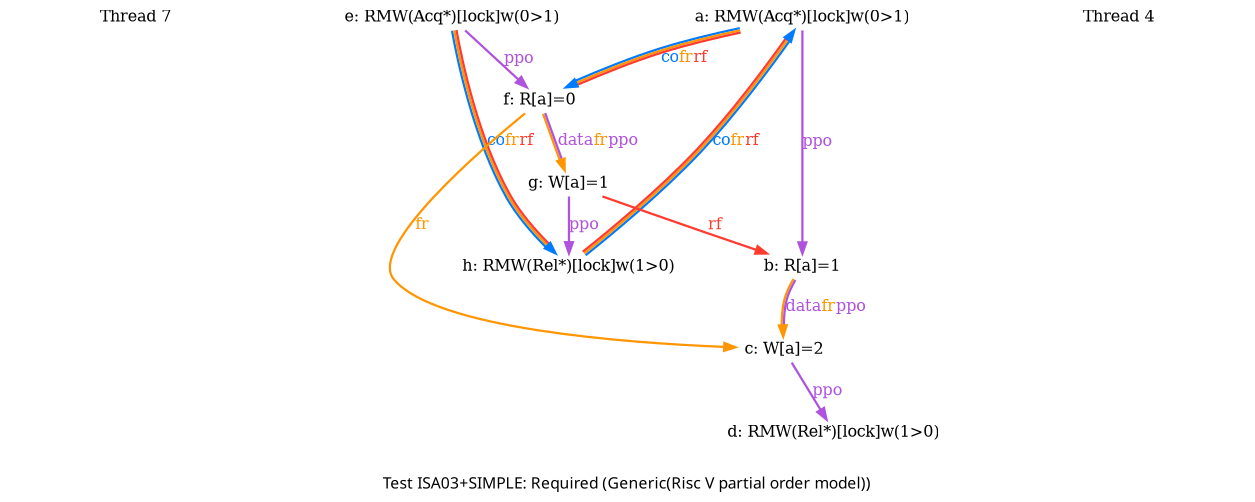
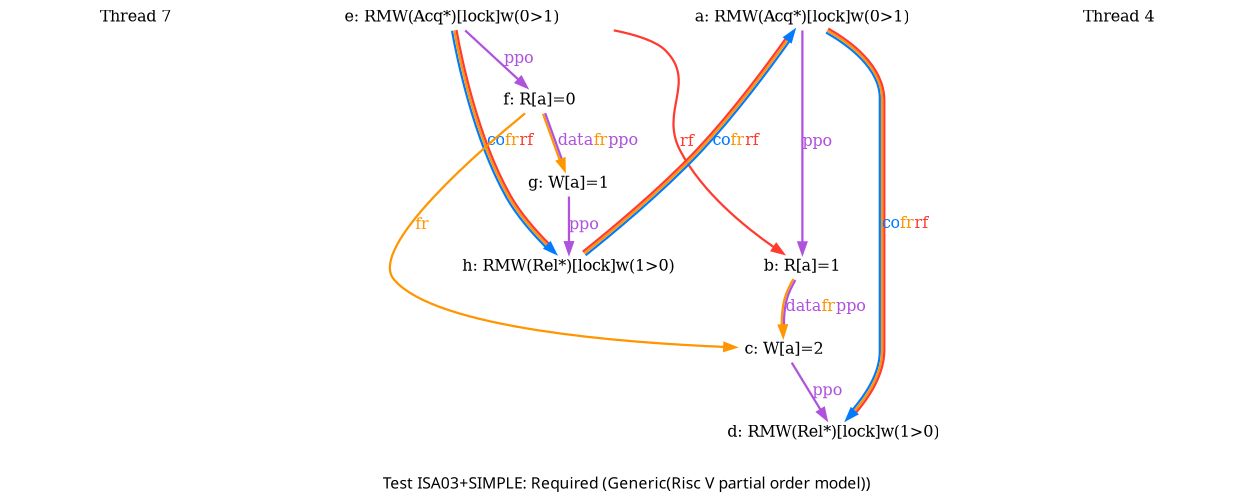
edge "a: RMW(Acq*)[lock]w(0>1)" -> "f: R[a]=0": now "a: RMW(Acq*)[lock]w(0>1)" -> "d: RMW(Rel*)[lock]w(1>0)"
edge "g: W[a]=1" -> "b: R[a]=1": now "e: RMW(Acq*)[lock]w(0>1)" -> "b: R[a]=1"
